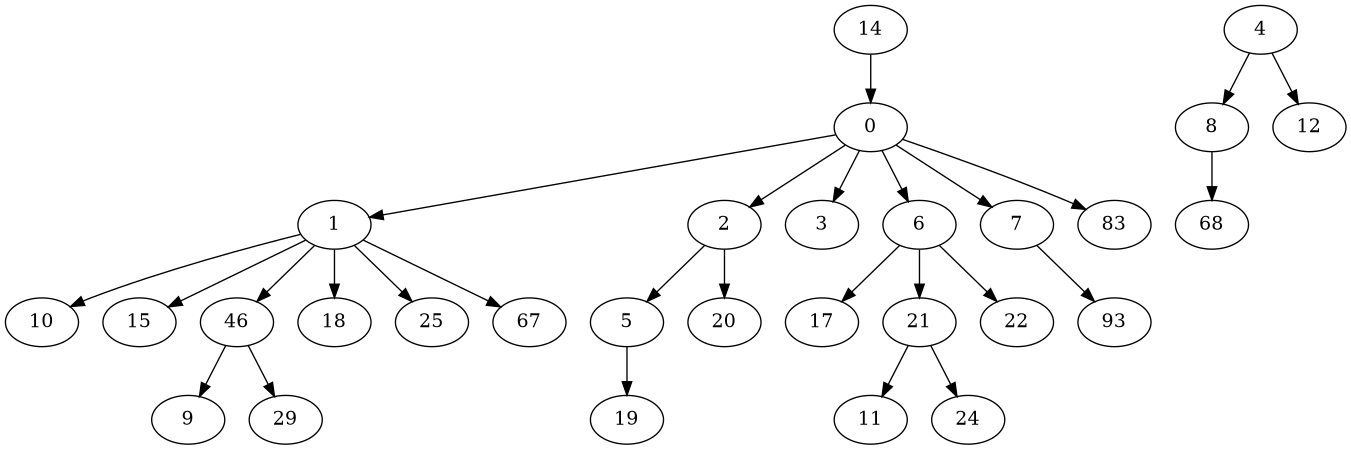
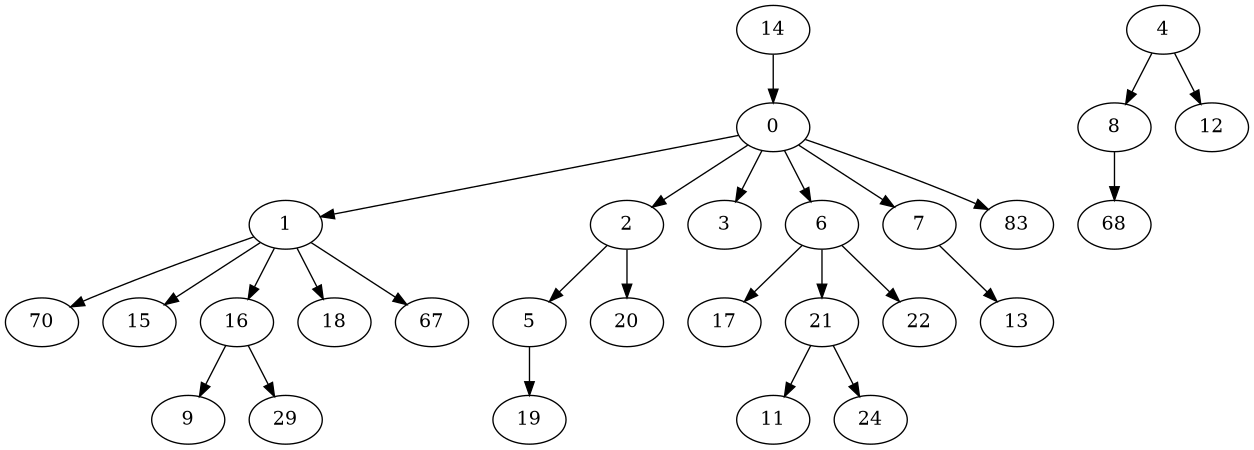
node "10": label "10" -> "70"
node "46": label "46" -> "16"
node "25": removed
node "93": label "93" -> "13"
